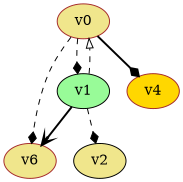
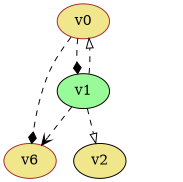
node "v4": removed
edge "v1" -> "v2": arrowhead diamond -> onormal
edge "v1" -> "v6": style bold -> dashed
